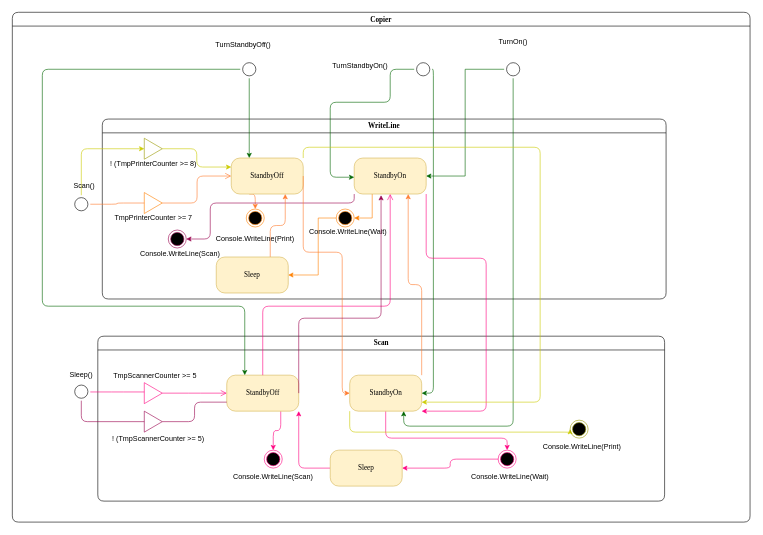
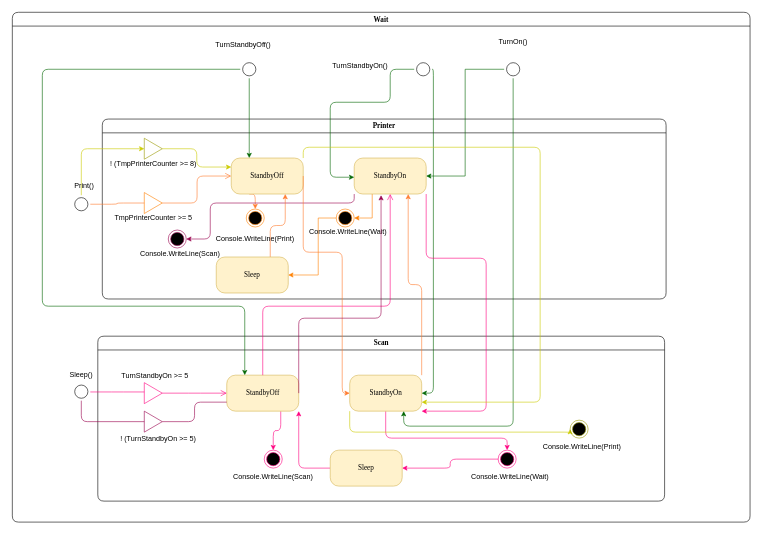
node "Copier": label "Copier" -> "Wait"
node "WriteLine": label "WriteLine" -> "Printer"
node "Scan()": label "Scan()" -> "Print()"
node "TmpPrinterCounter >= 7": label "TmpPrinterCounter >= 7" -> "TmpPrinterCounter >= 5"
node "TmpScannerCounter >= 5": label "TmpScannerCounter >= 5" -> "TurnStandbyOn >= 5"
node "! (TmpScannerCounter >= 5)": label "! (TmpScannerCounter >= 5)" -> "! (TurnStandbyOn >= 5)"
